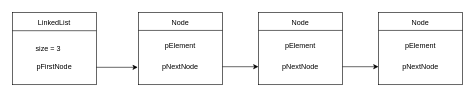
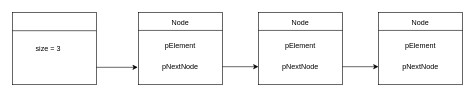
node "LinkedList": removed
node "pFirstNode": removed
